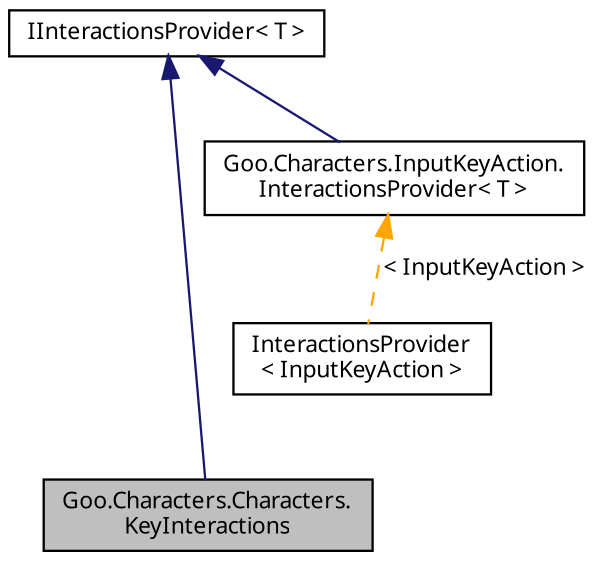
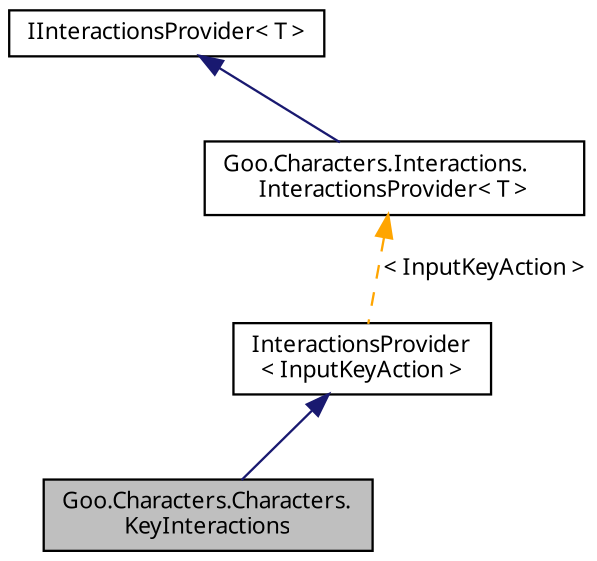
node "Goo.Characters.InputKeyAction. InteractionsProvider< T >": label "Goo.Characters.InputKeyAction. InteractionsProvider< T >" -> "Goo.Characters.Interactions. InteractionsProvider< T >"
edge "Goo.Characters.Characters. KeyInteractions" -> "IInteractionsProvider< T >": now "Goo.Characters.Characters. KeyInteractions" -> "InteractionsProvider < InputKeyAction >"
